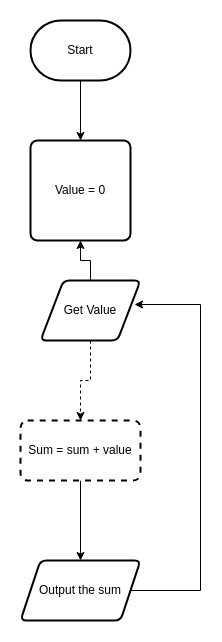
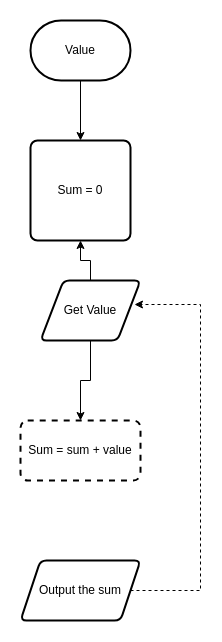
node "Start": label "Start" -> "Value"
node "Value = 0": label "Value = 0" -> "Sum = 0"
edge "Get Value" -> "Sum = sum + value": style dashed -> solid
edge "Output the sum" -> "Get Value": style solid -> dashed
edge "Sum = sum + value" -> "Output the sum": removed
